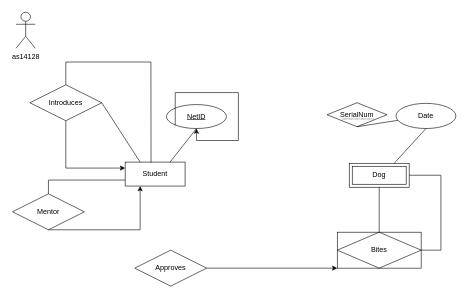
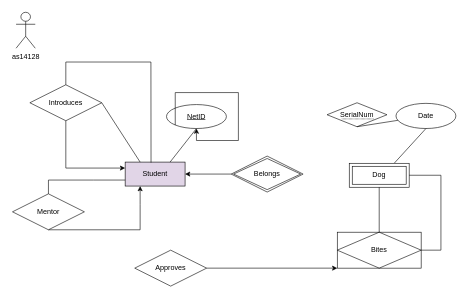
node "Student": fillcolor #ffffff -> #e1d5e7
edge "Belongs" -> "Student": added
node "Belongs": added
